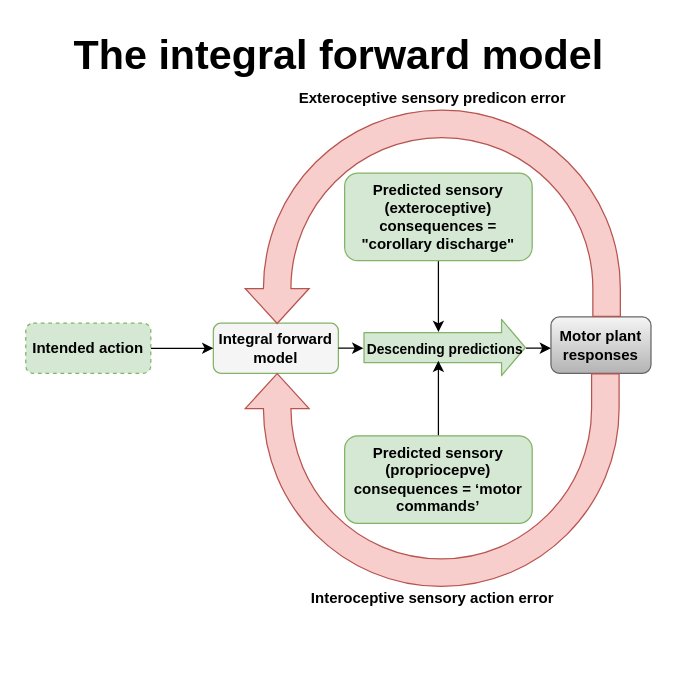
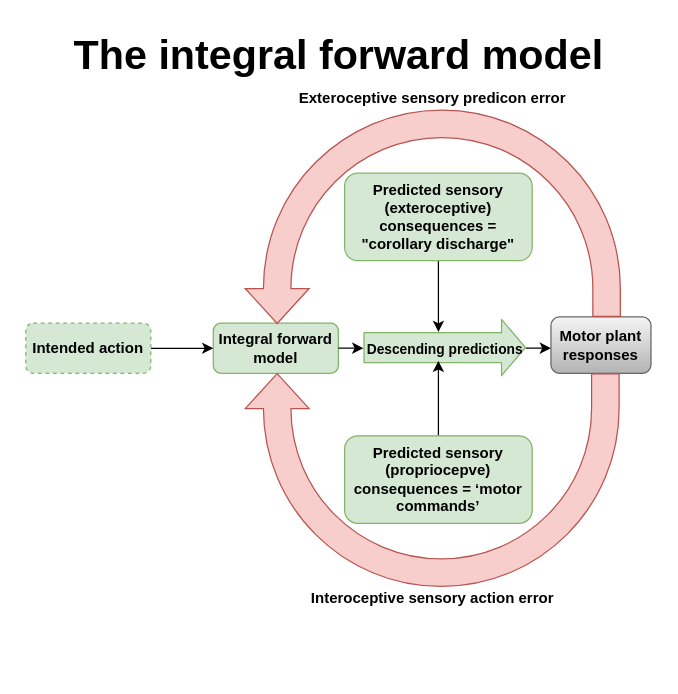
node "Integral forward model": fillcolor #f5f5f5 -> #d5e8d4
